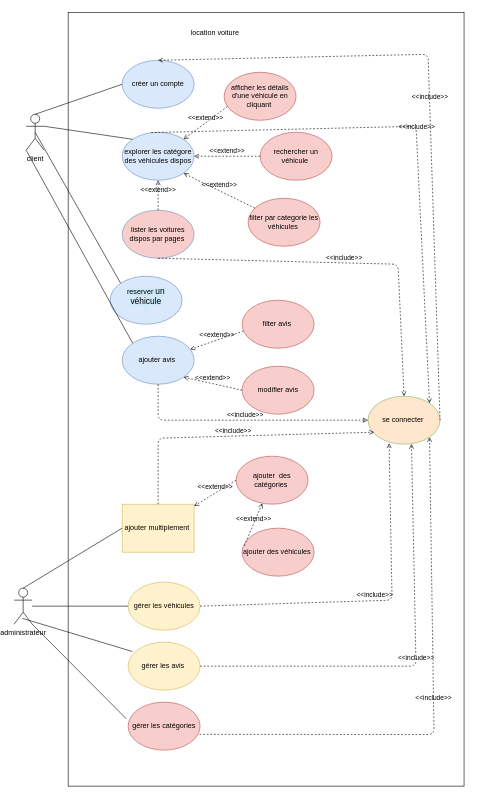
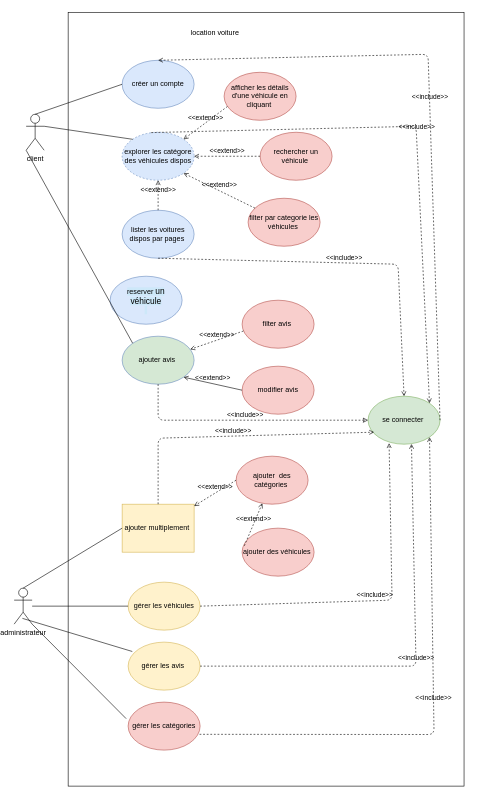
node "explorer les catégore des véhicules dispos": style solid -> dashed
edge "client" -- "reserver un véhicule": removed
node "lister les voitures dispos par pages": fillcolor #f8cecc -> #dae8fc
node "ajouter avis": fillcolor #dae8fc -> #d5e8d4
edge "modifier avis" -> "ajouter avis": style dashed -> solid
node "se connecter": fillcolor #ffe6cc -> #d5e8d4
